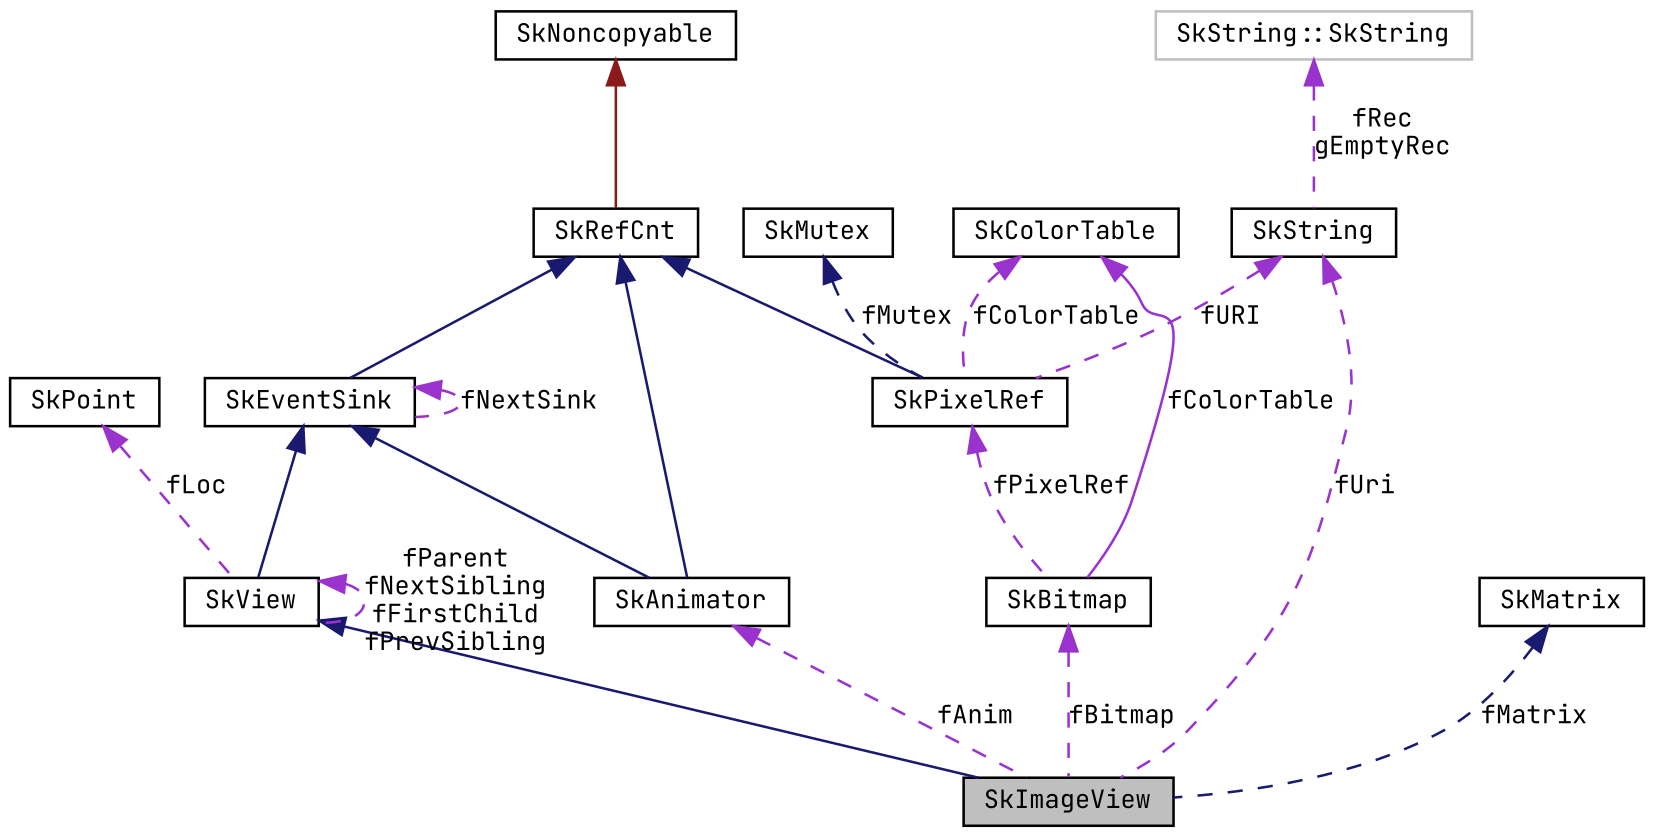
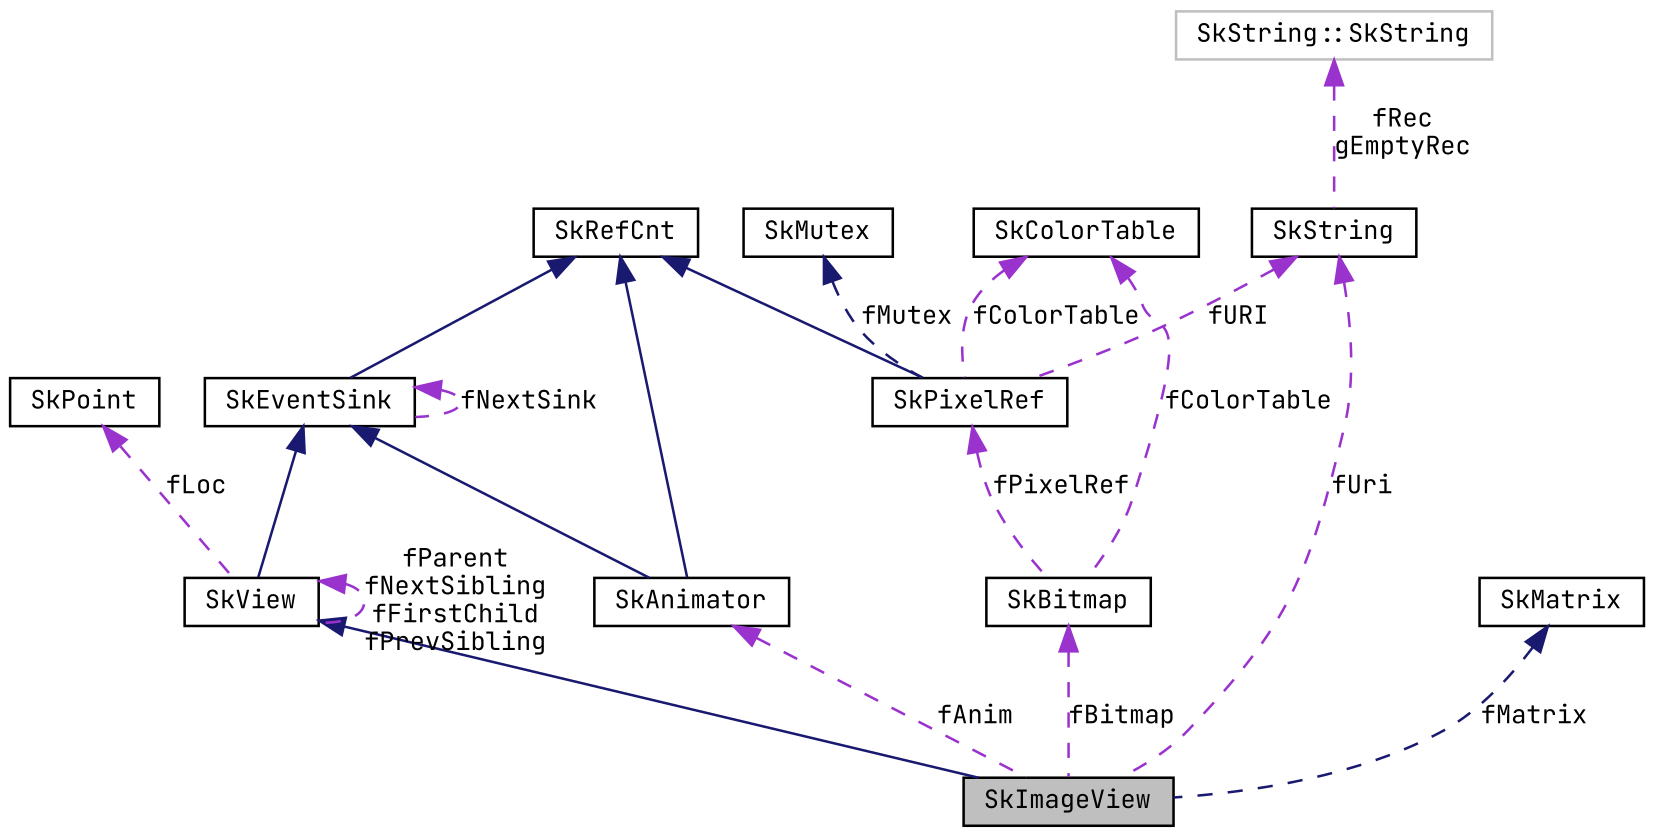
node "SkNoncopyable": removed
edge "SkBitmap" -> "SkColorTable": style solid -> dashed
